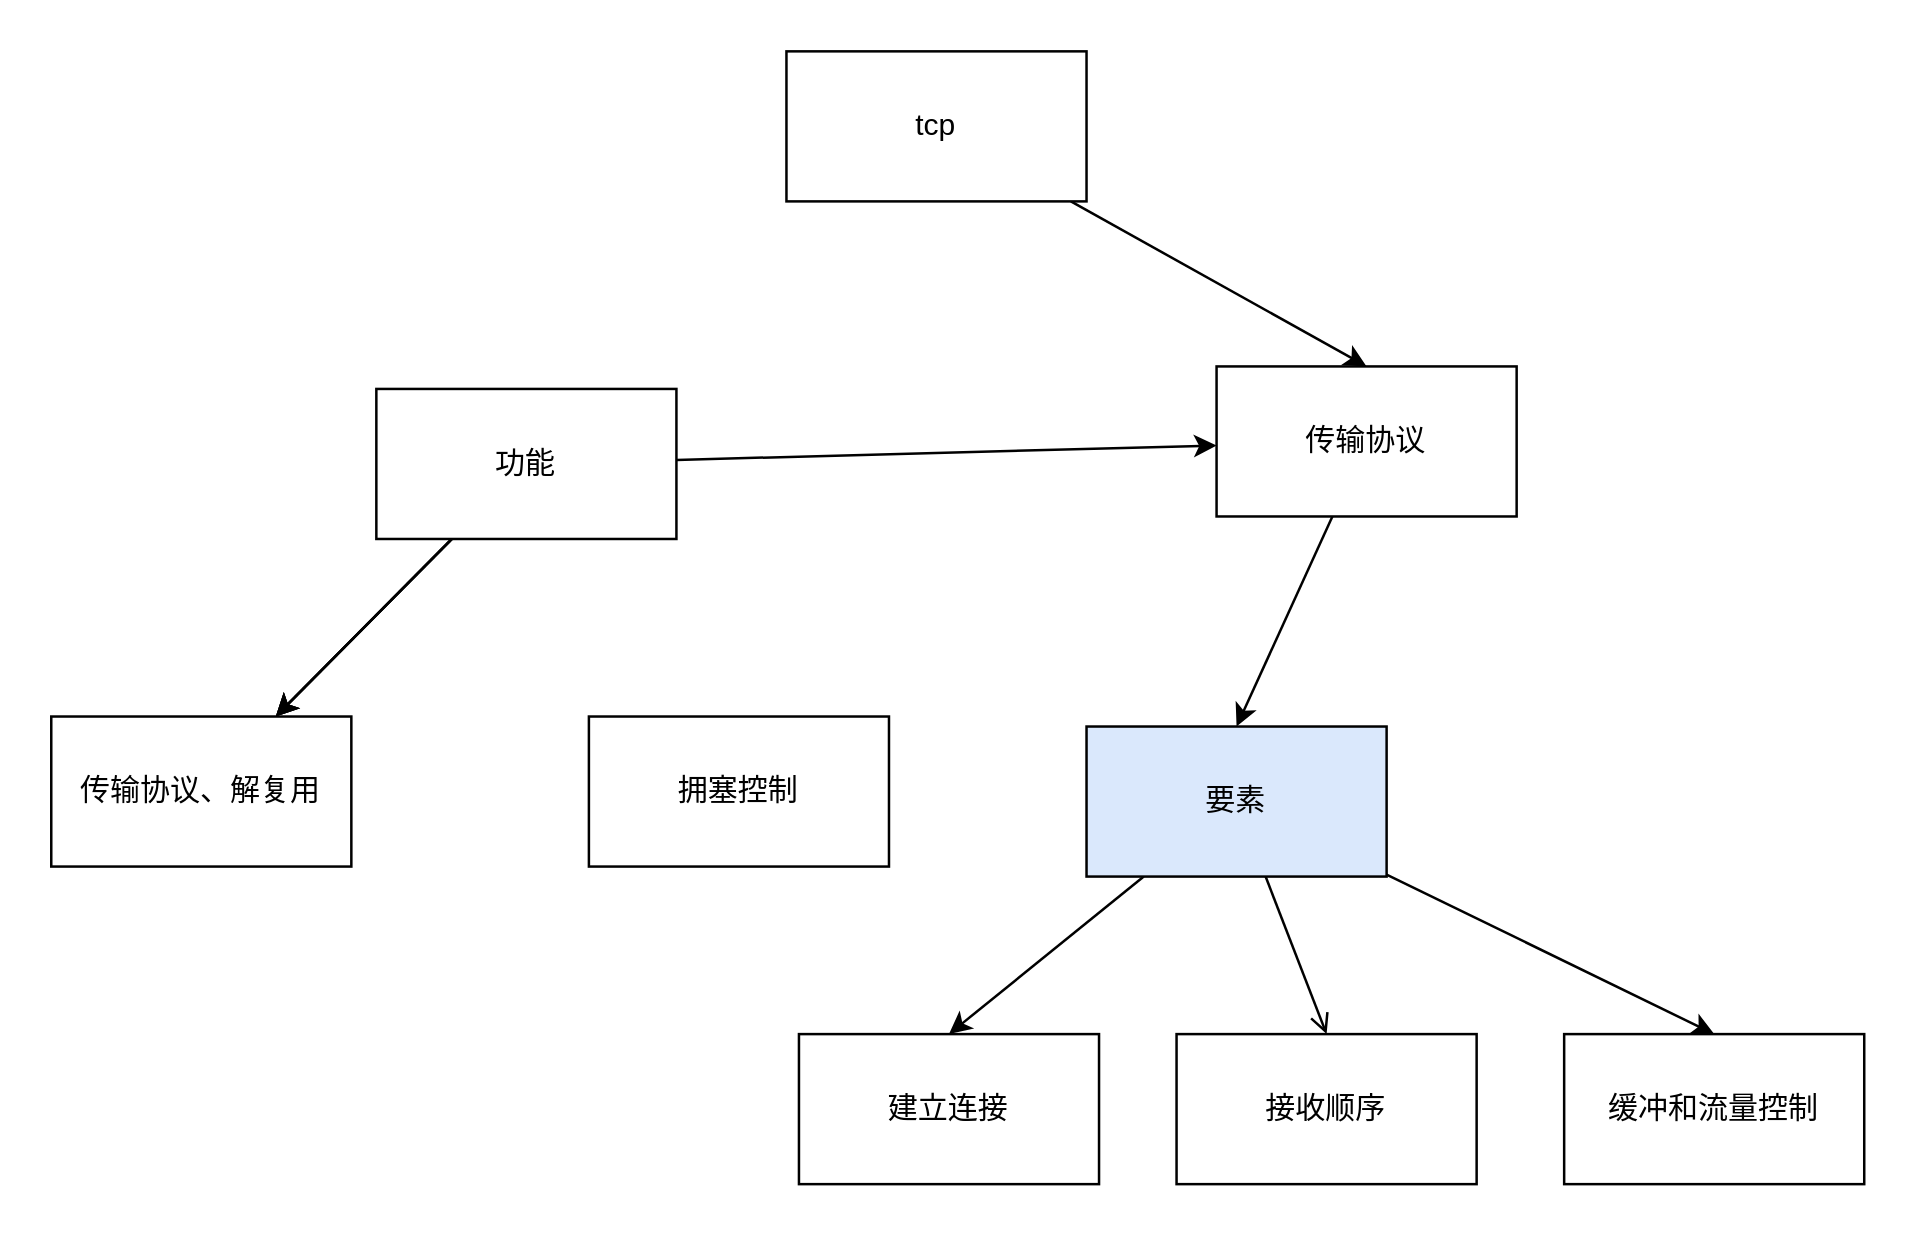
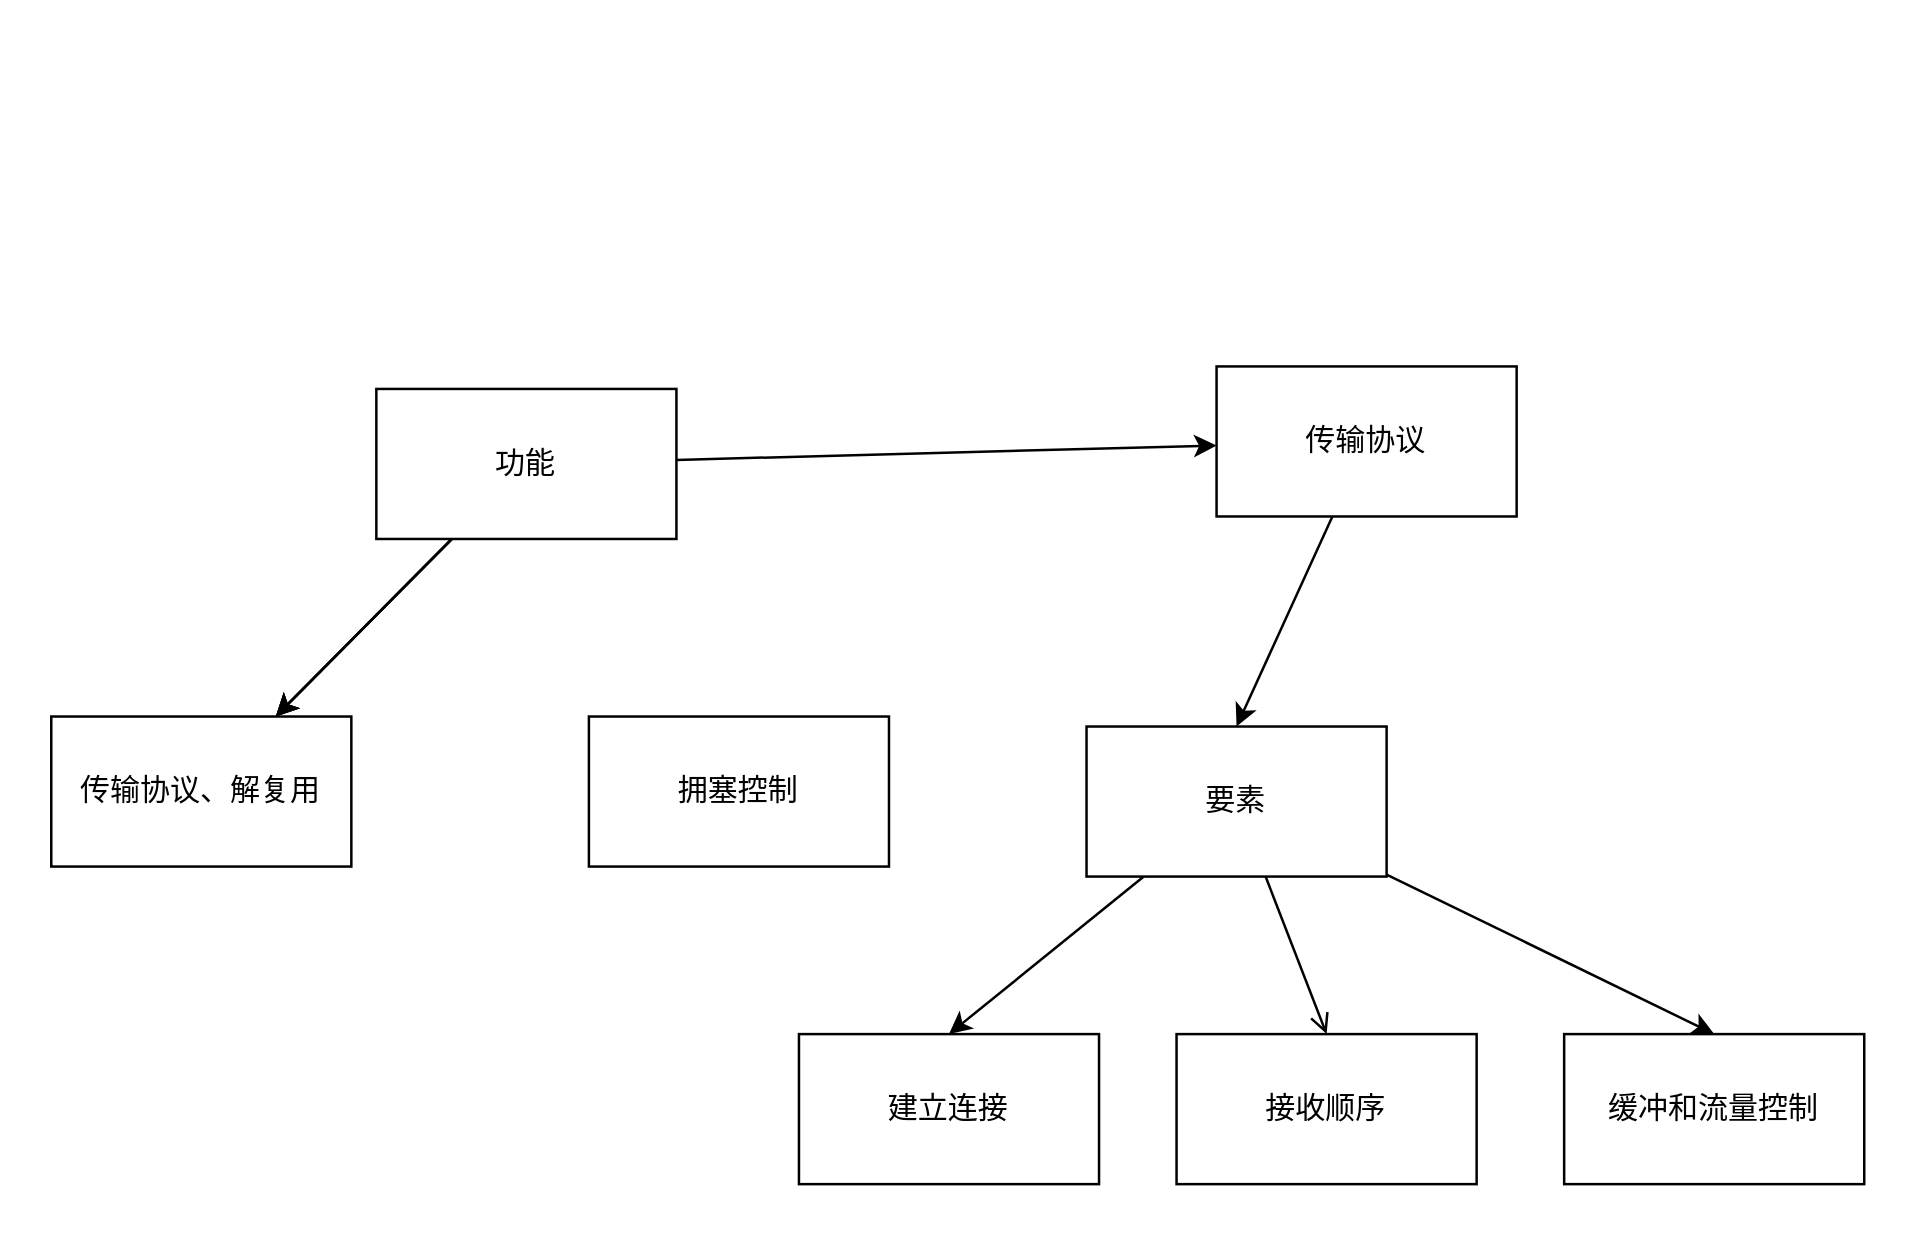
node "tcp": removed
edge "tcp" -> "传输协议": removed
node "要素": fillcolor #dae8fc -> #ffffff
